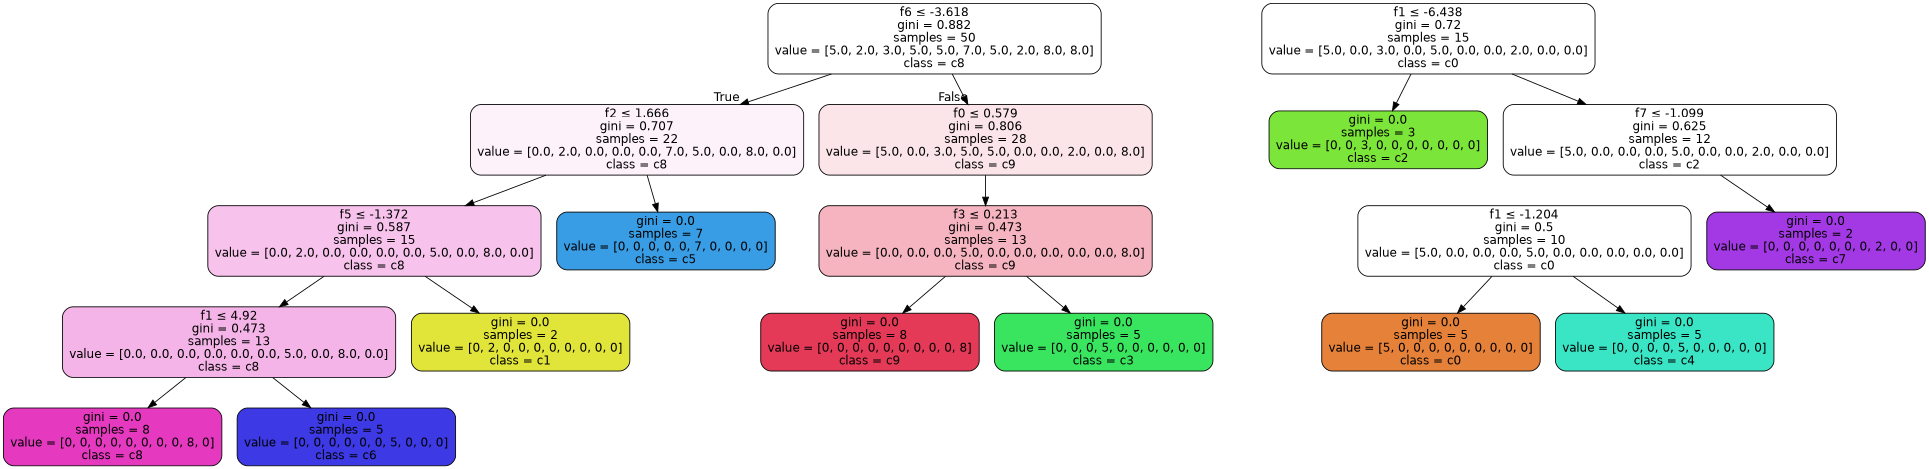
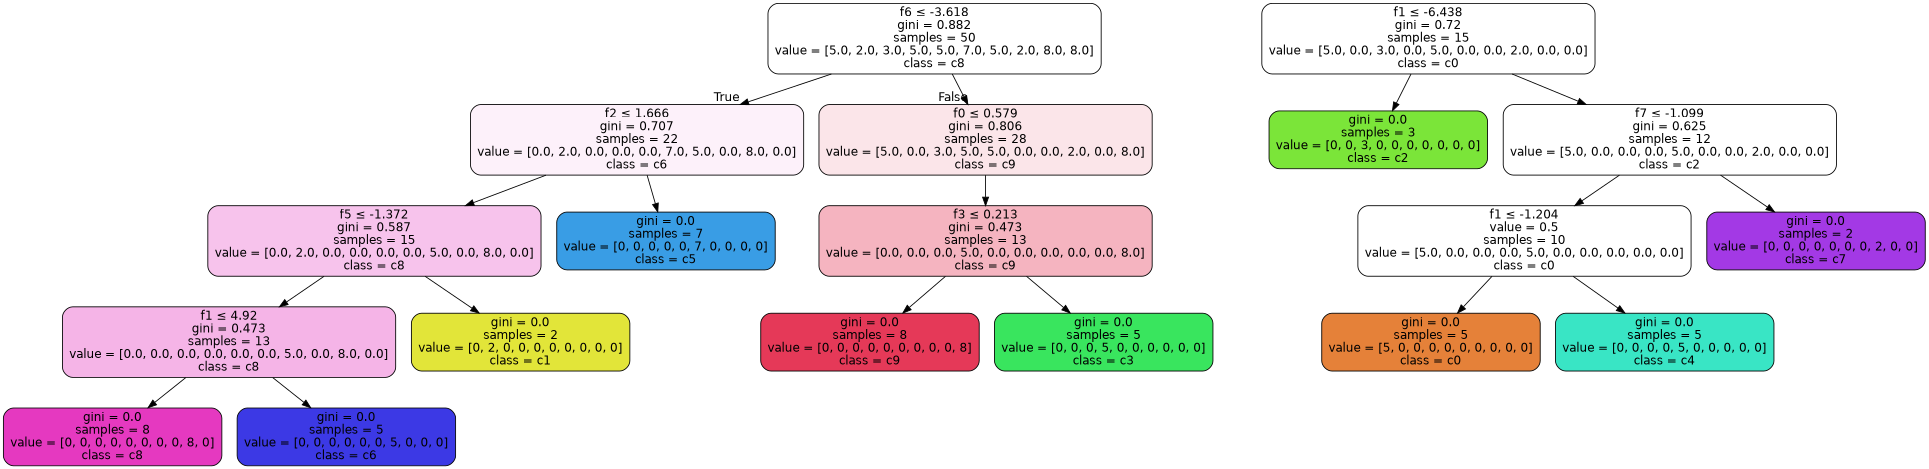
node "f2 ≤ 1.666": text "class = c8" -> "class = c6"
edge "f7 ≤ -1.099" -> "f1 ≤ -1.204": added
node "f1 ≤ -1.204": text "gini = 0.5" -> "value = 0.5"
